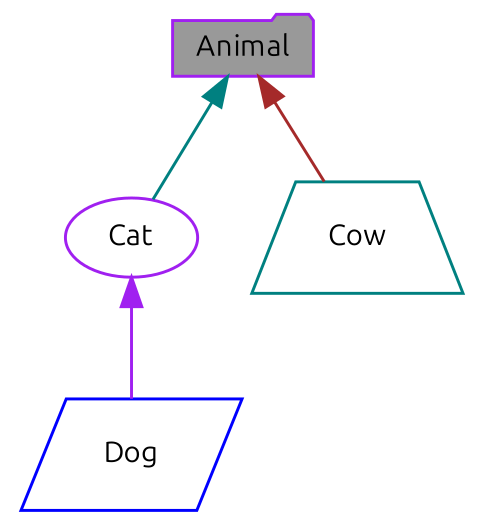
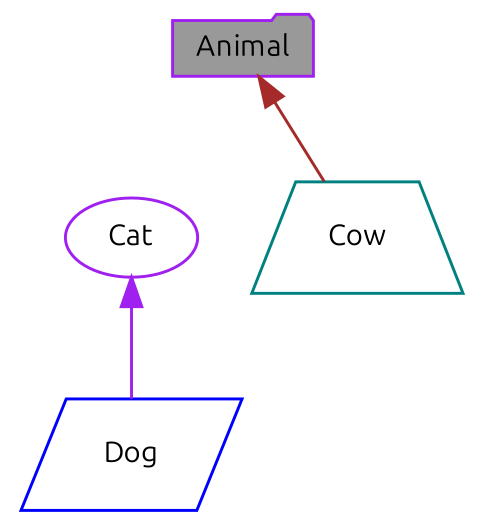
edge "Cat" -> "Animal": removed
